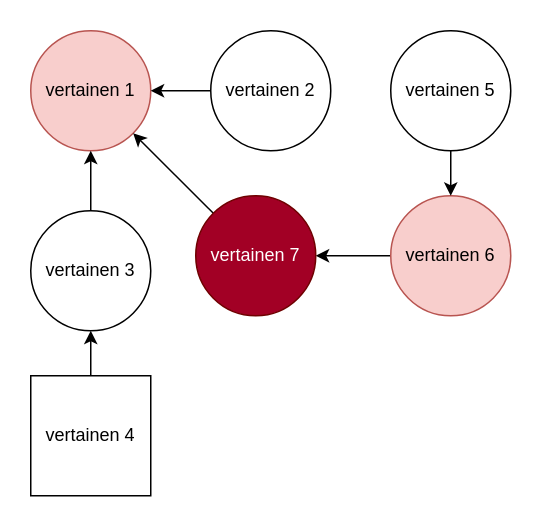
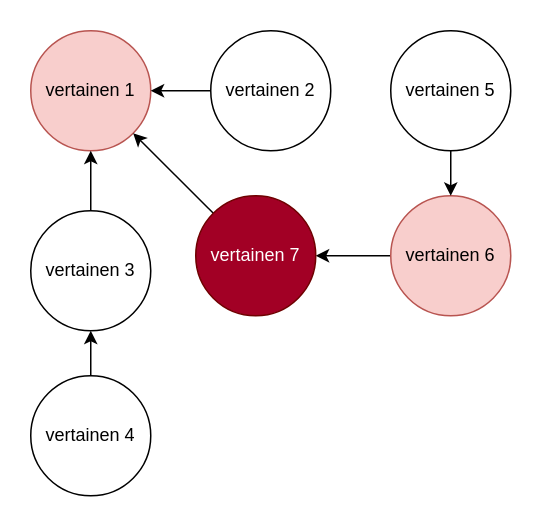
node "vertainen 4": shape rectangle -> ellipse
